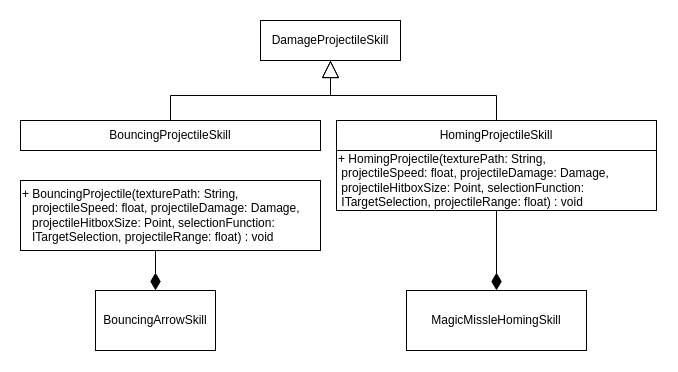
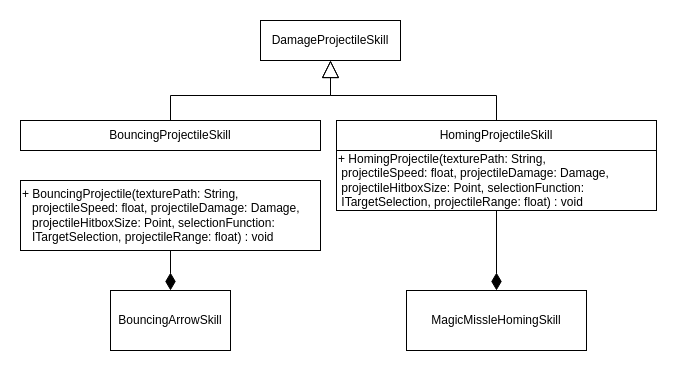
node "BouncingArrowSkill": moved (156, 321) -> (171, 321)
